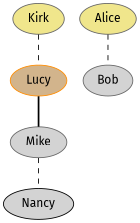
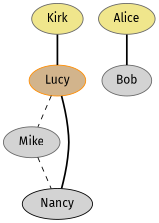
edge "Kirk" -- "Lucy": style dashed -> bold
edge "Alice" -- "Bob": style dashed -> bold
edge "Lucy" -- "Mike": style bold -> dashed
edge "Lucy" -- "Nancy": added
